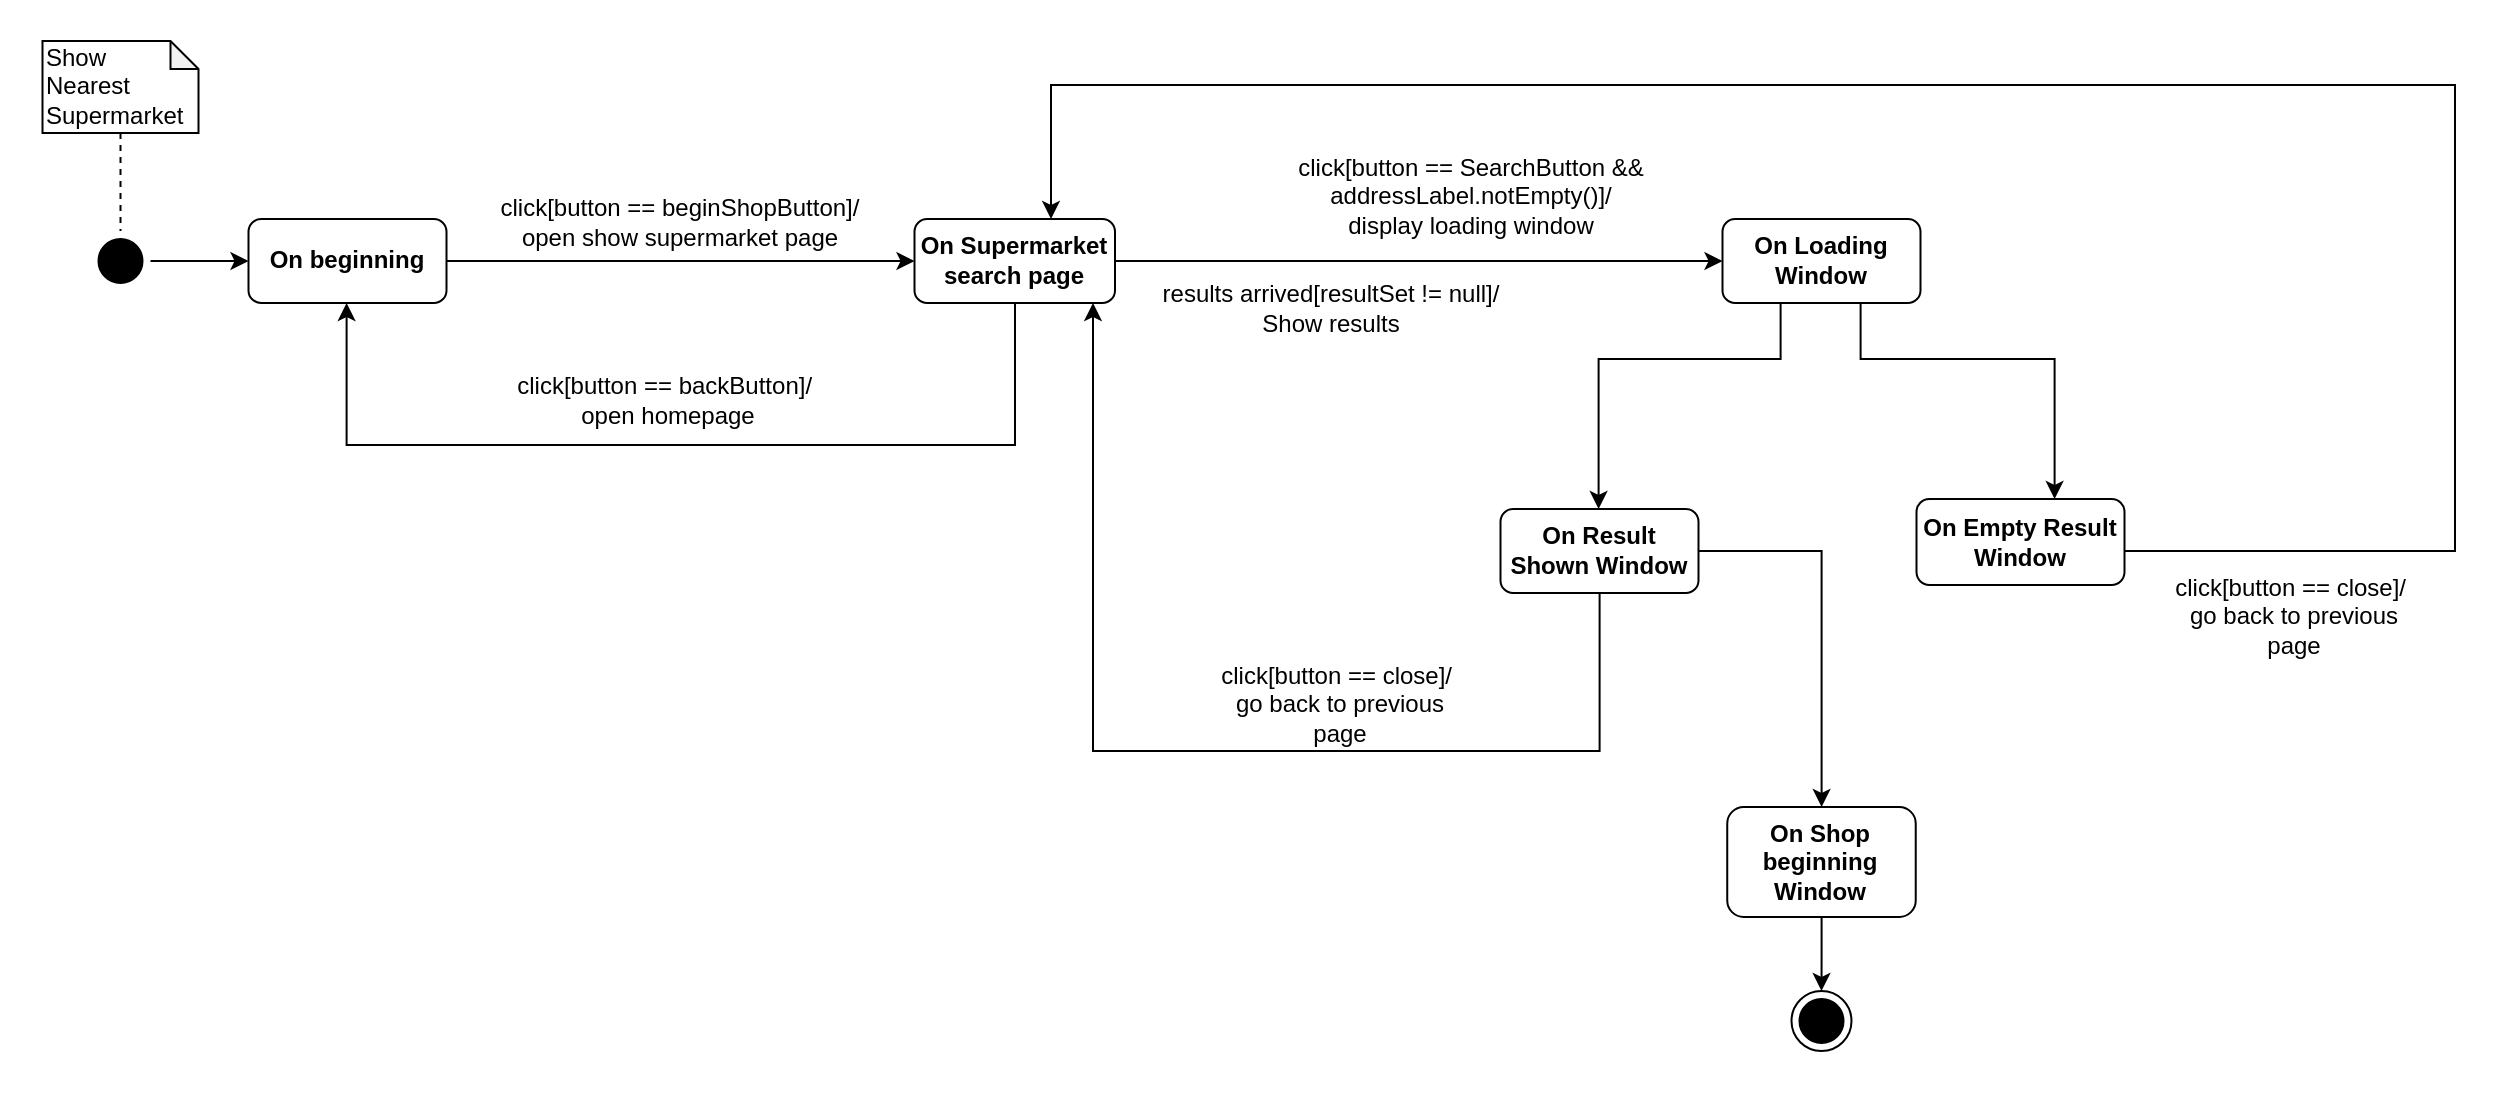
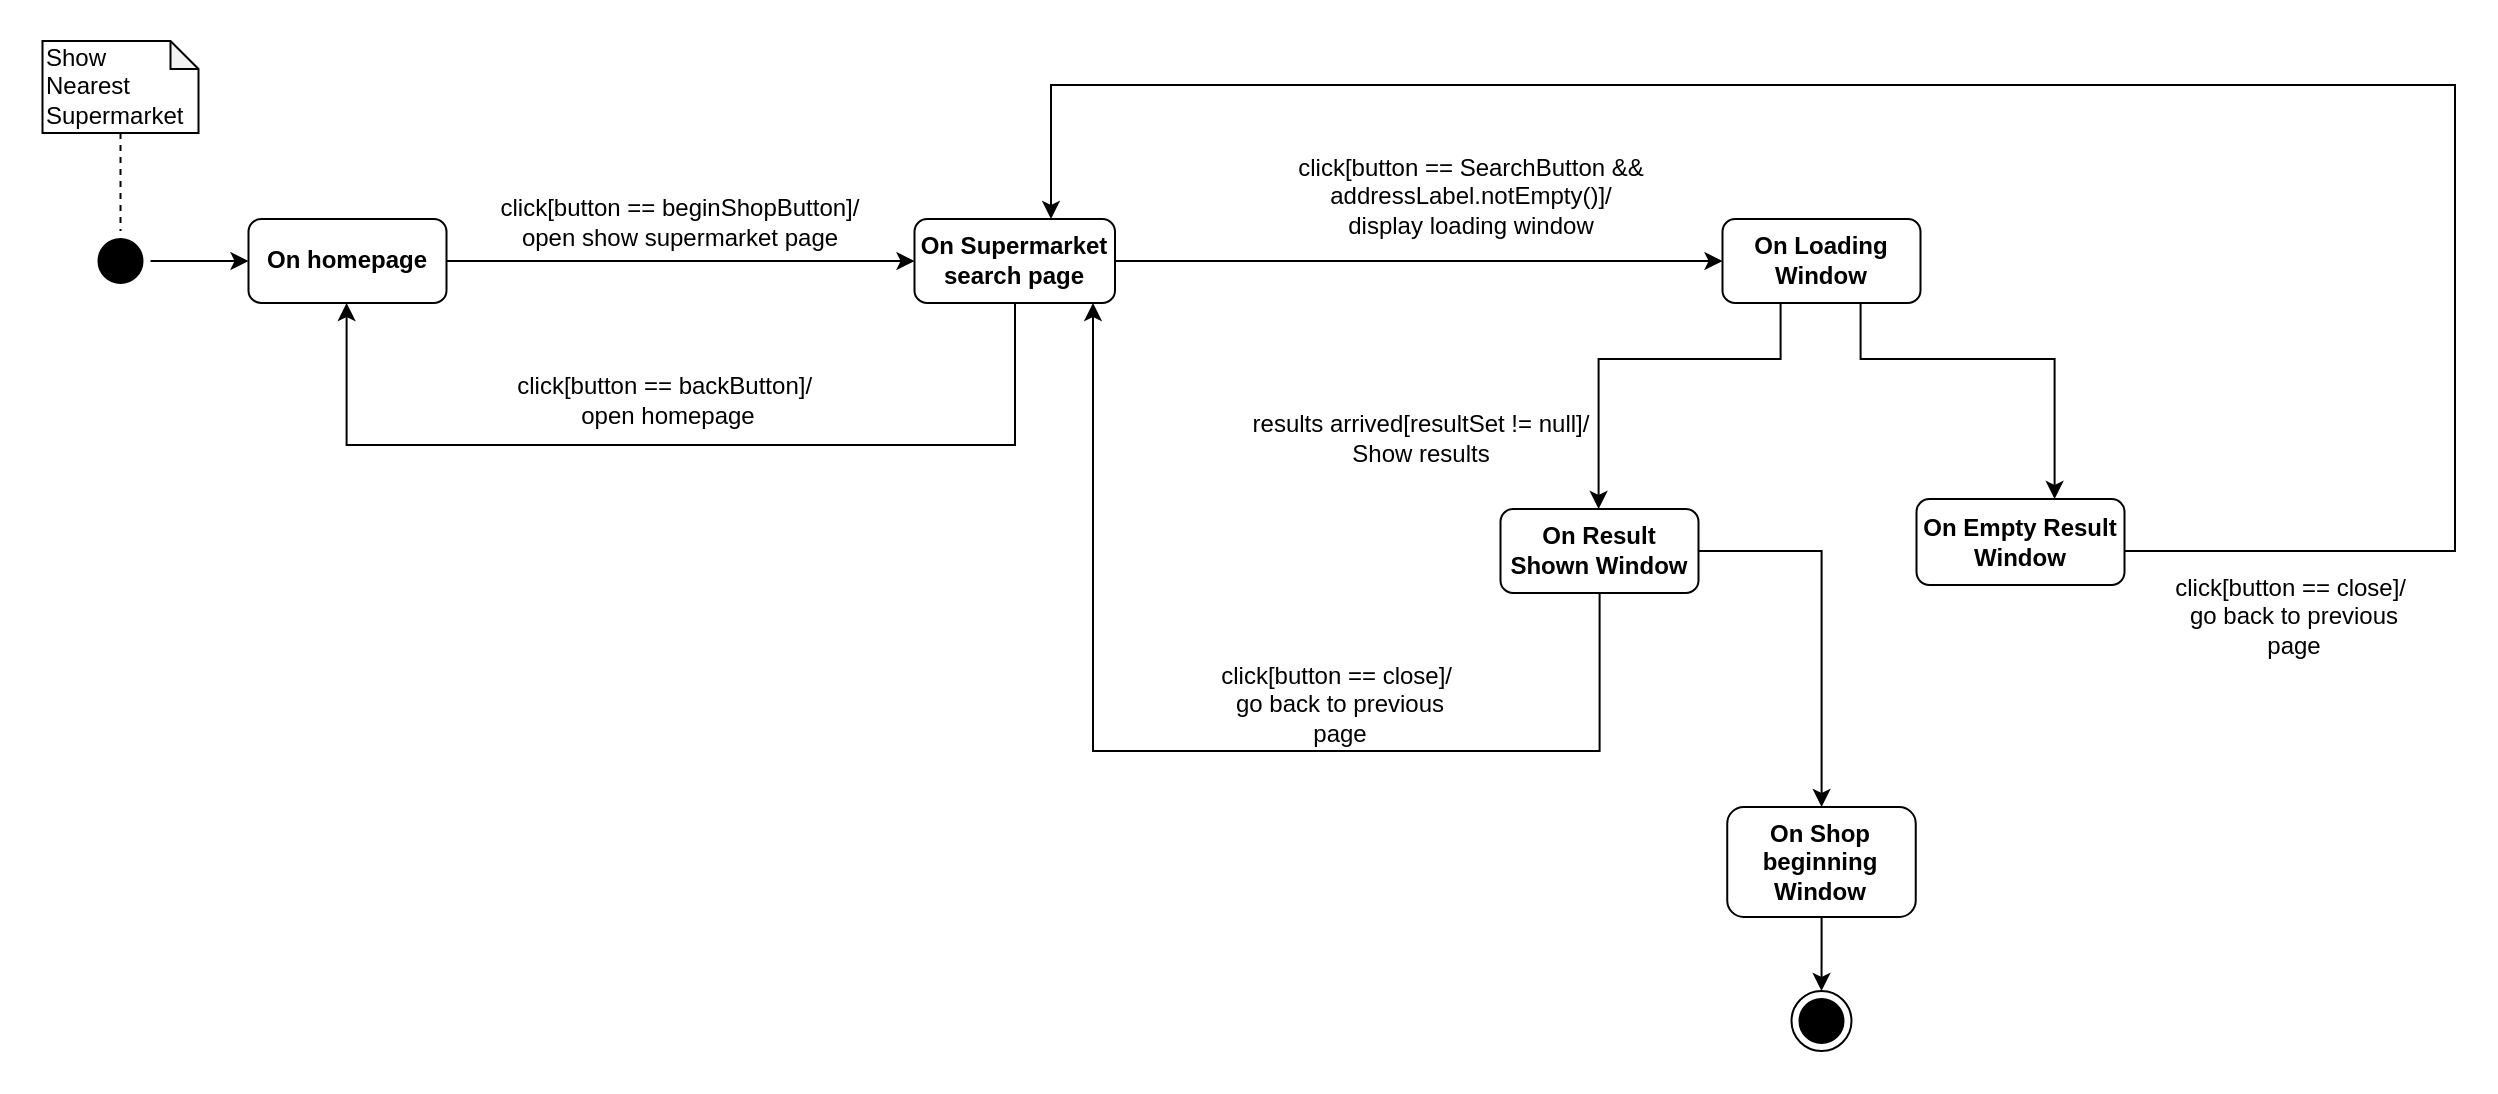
node "On beginning": label "On beginning" -> "On homepage"
node "results arrived[resultSet != null]/ Show results": moved (1332, 309) -> (1422, 439)
